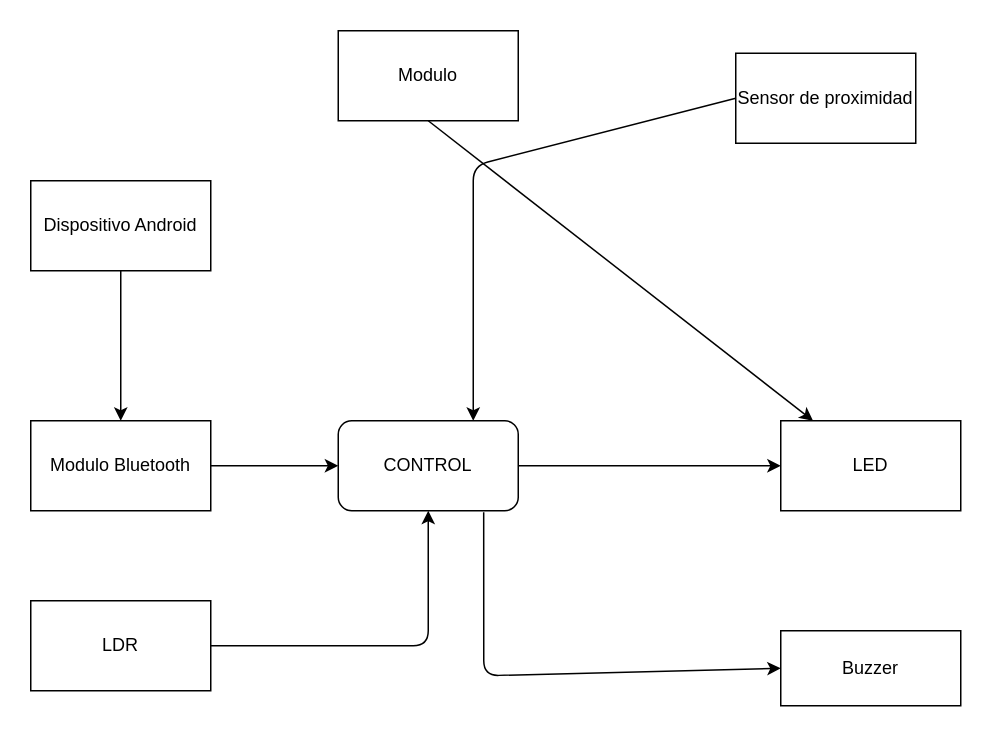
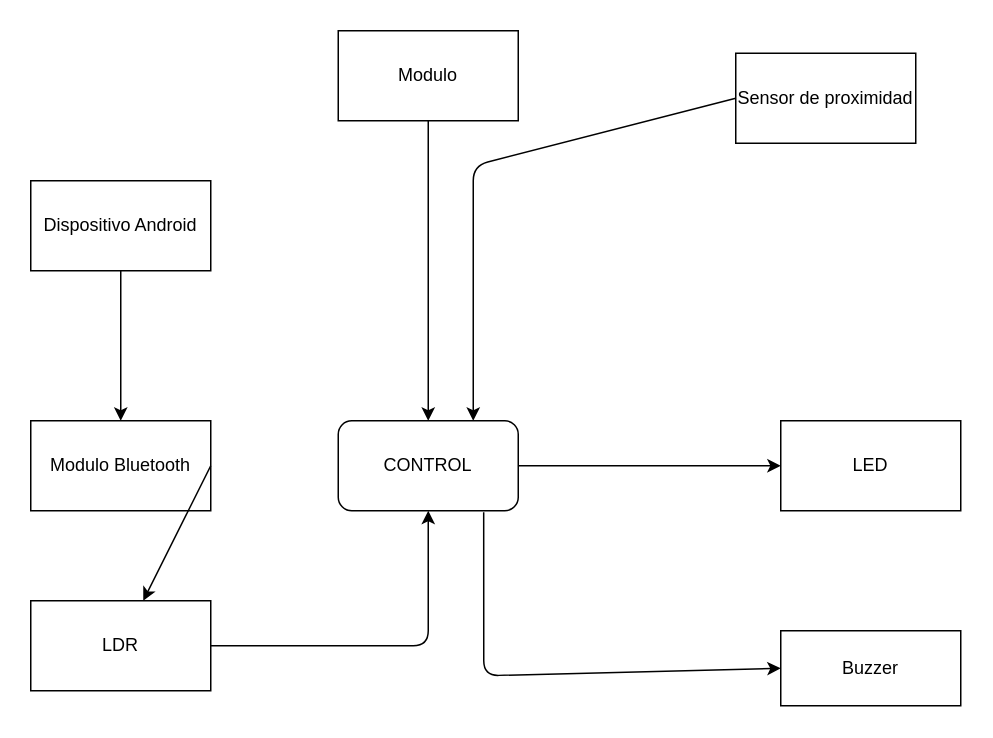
edge "Modulo" -> "LED": now "Modulo" -> "CONTROL"
edge "Modulo Bluetooth" -> "CONTROL": now "Modulo Bluetooth" -> "LDR"
